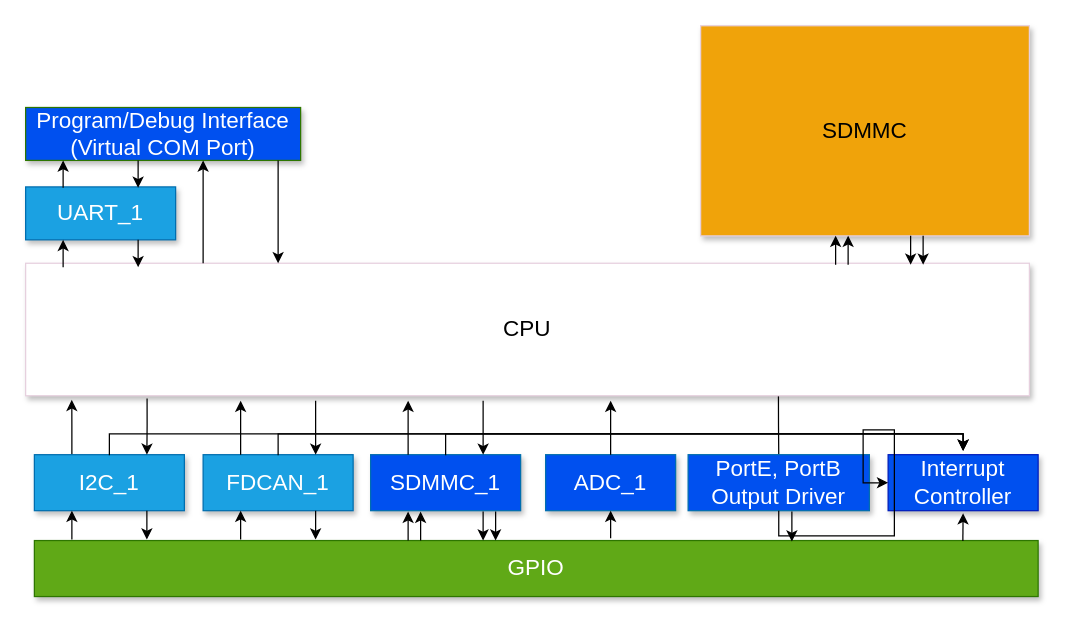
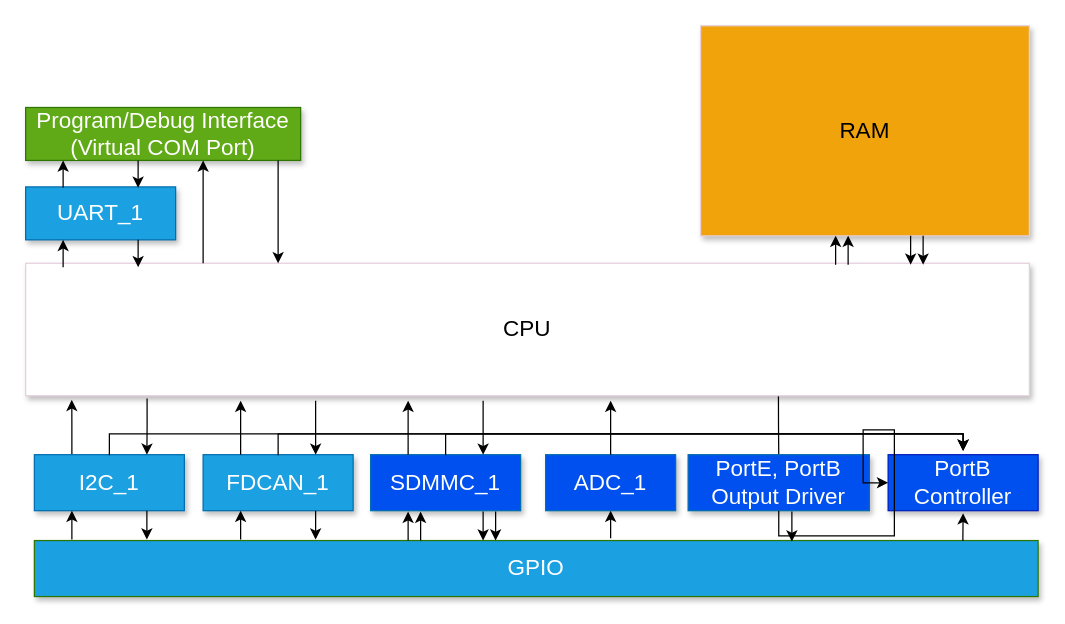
node "SDMMC": label "SDMMC" -> "RAM"
node "Program/Debug Interface (Virtual COM Port)": fillcolor #0050ef -> #60a917
node "Interrupt Controller": label "Interrupt Controller" -> "PortB Controller"
node "GPIO": fillcolor #60a917 -> #1ba1e2
